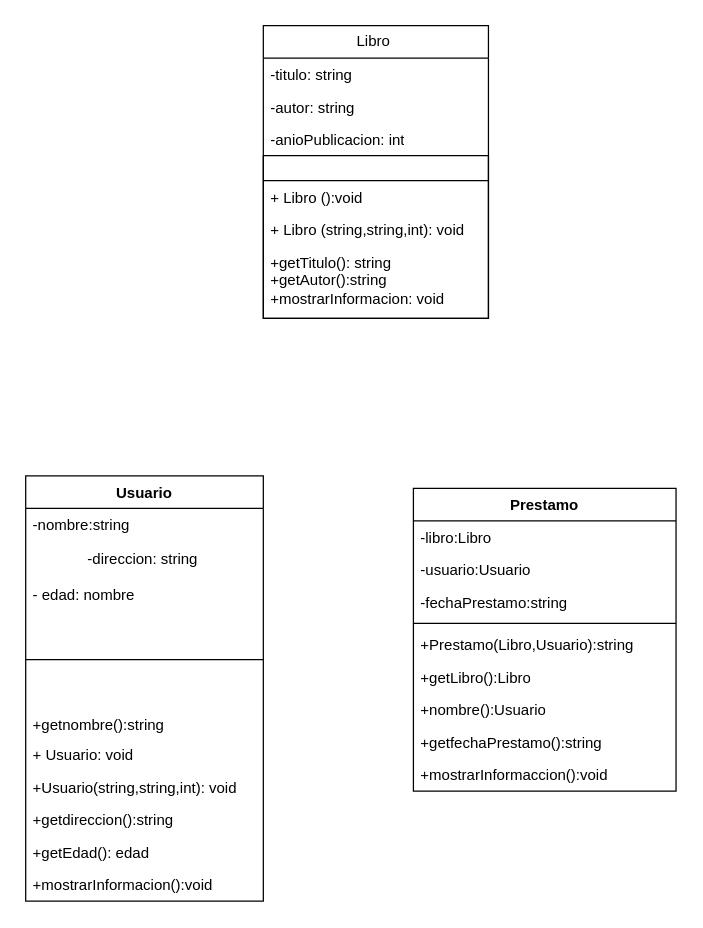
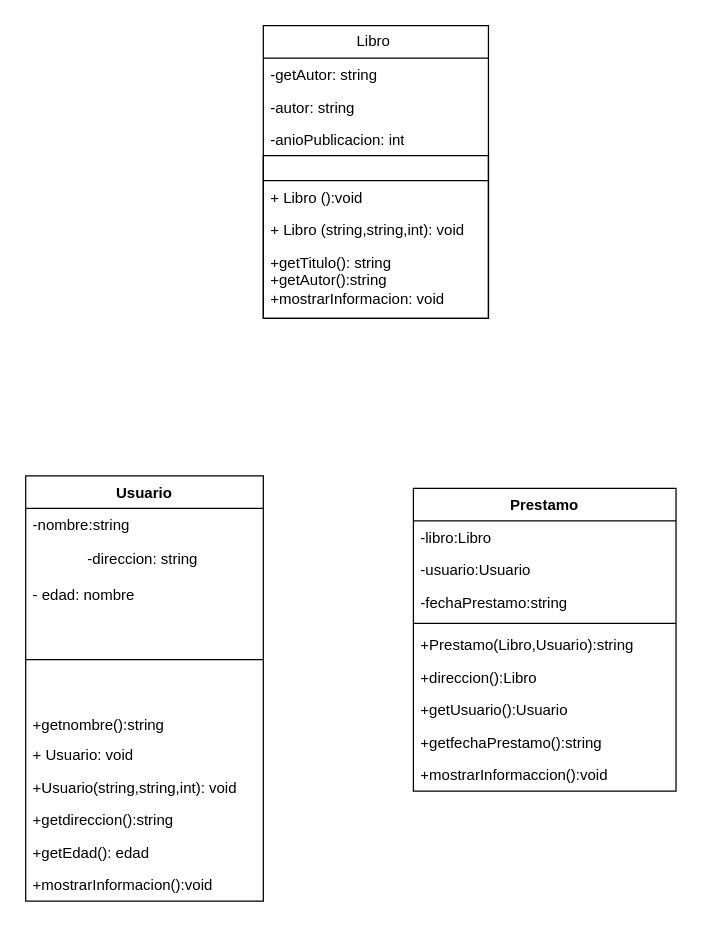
node "-titulo: string": label "-titulo: string" -> "-getAutor: string"
node "+getLibro():Libro": label "+getLibro():Libro" -> "+direccion():Libro"
node "+nombre():Usuario": label "+nombre():Usuario" -> "+getUsuario():Usuario"
